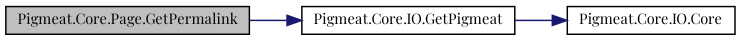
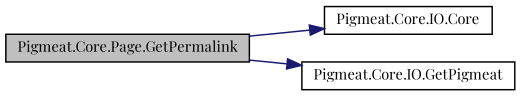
edge "Pigmeat.Core.IO.GetPigmeat" -> "Pigmeat.Core.IO.Core": now "Pigmeat.Core.Page.GetPermalink" -> "Pigmeat.Core.IO.Core"
